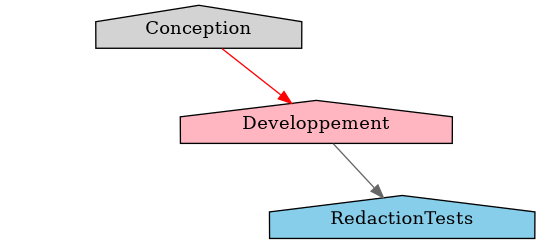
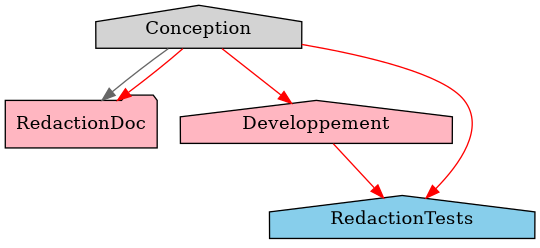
edge "Conception" -> "RedactionTests": added
node "RedactionDoc": added
edge "Developpement" -> "RedactionTests": color gray40 -> red
